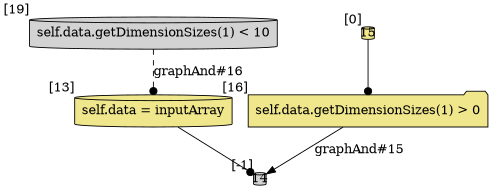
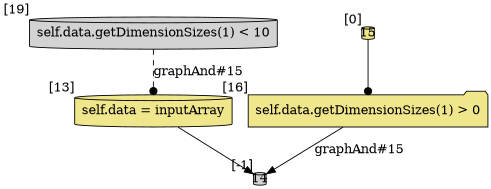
edge "self.data.getDimensionSizes(1) < 10 [19]" -> "self.data = inputArray [13]": label "graphAnd#16" -> "graphAnd#15"
edge "self.data = inputArray [13]" -> "14 [-1]": arrowhead dot -> normal
